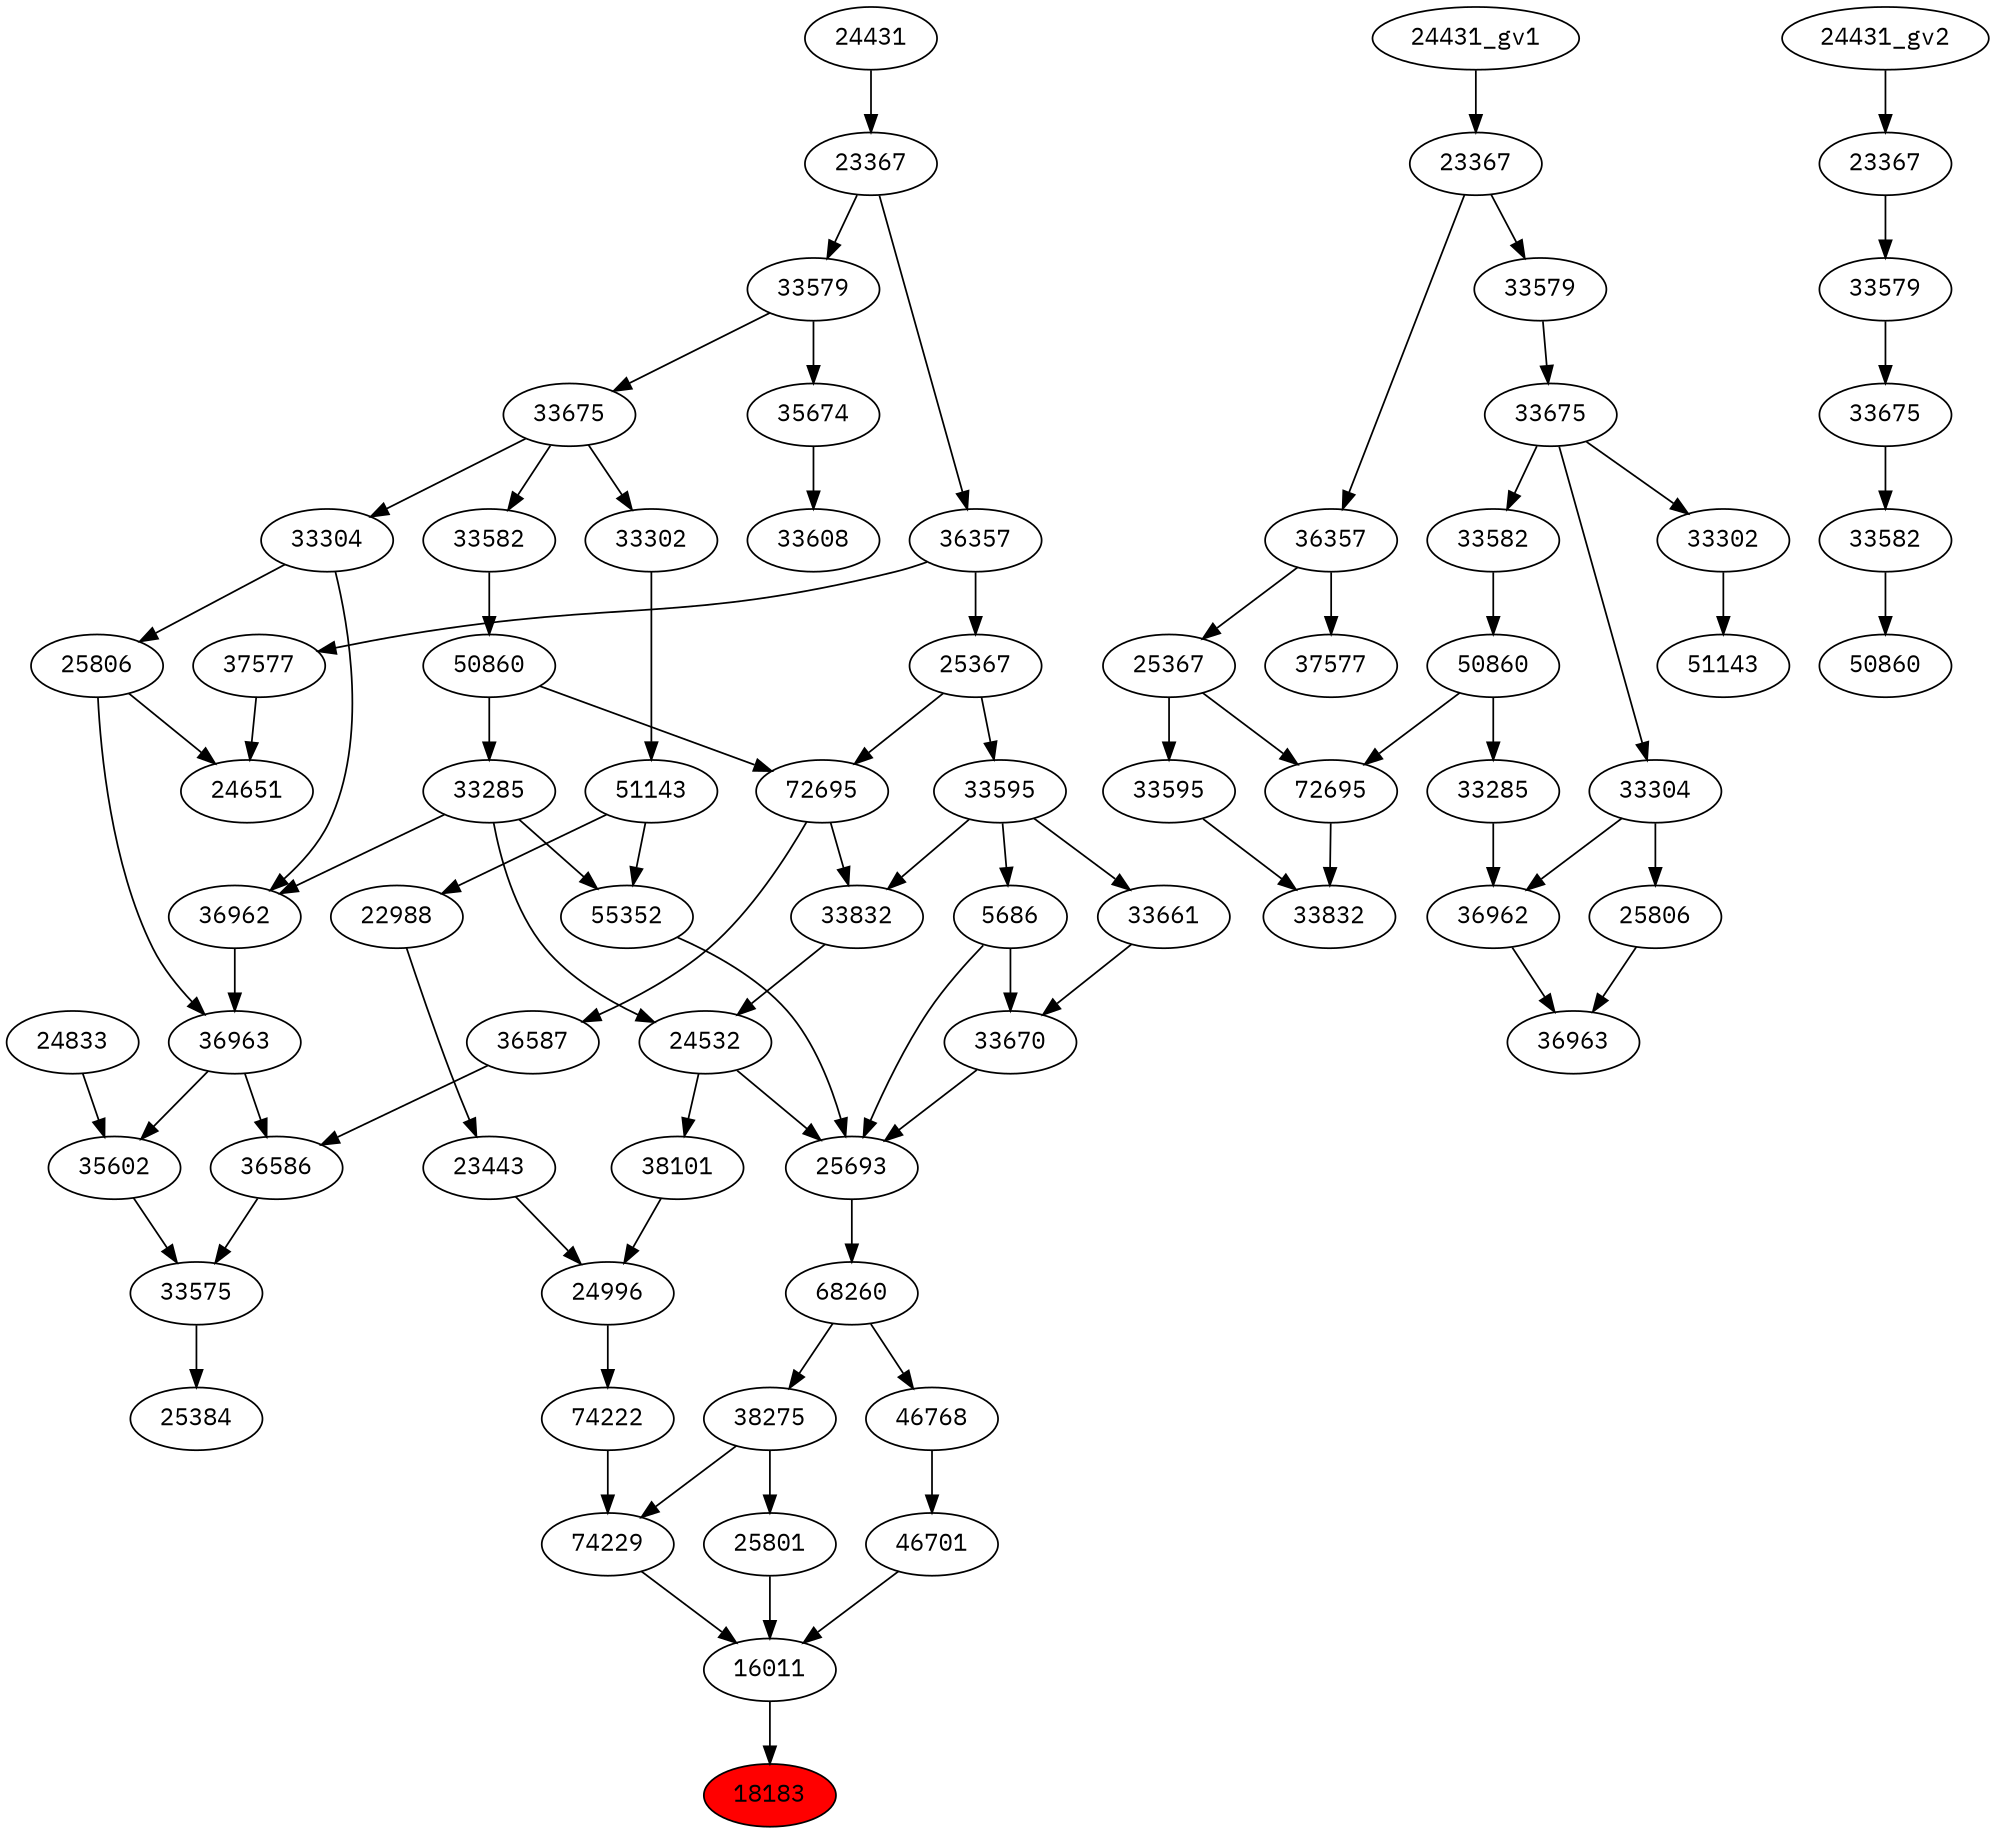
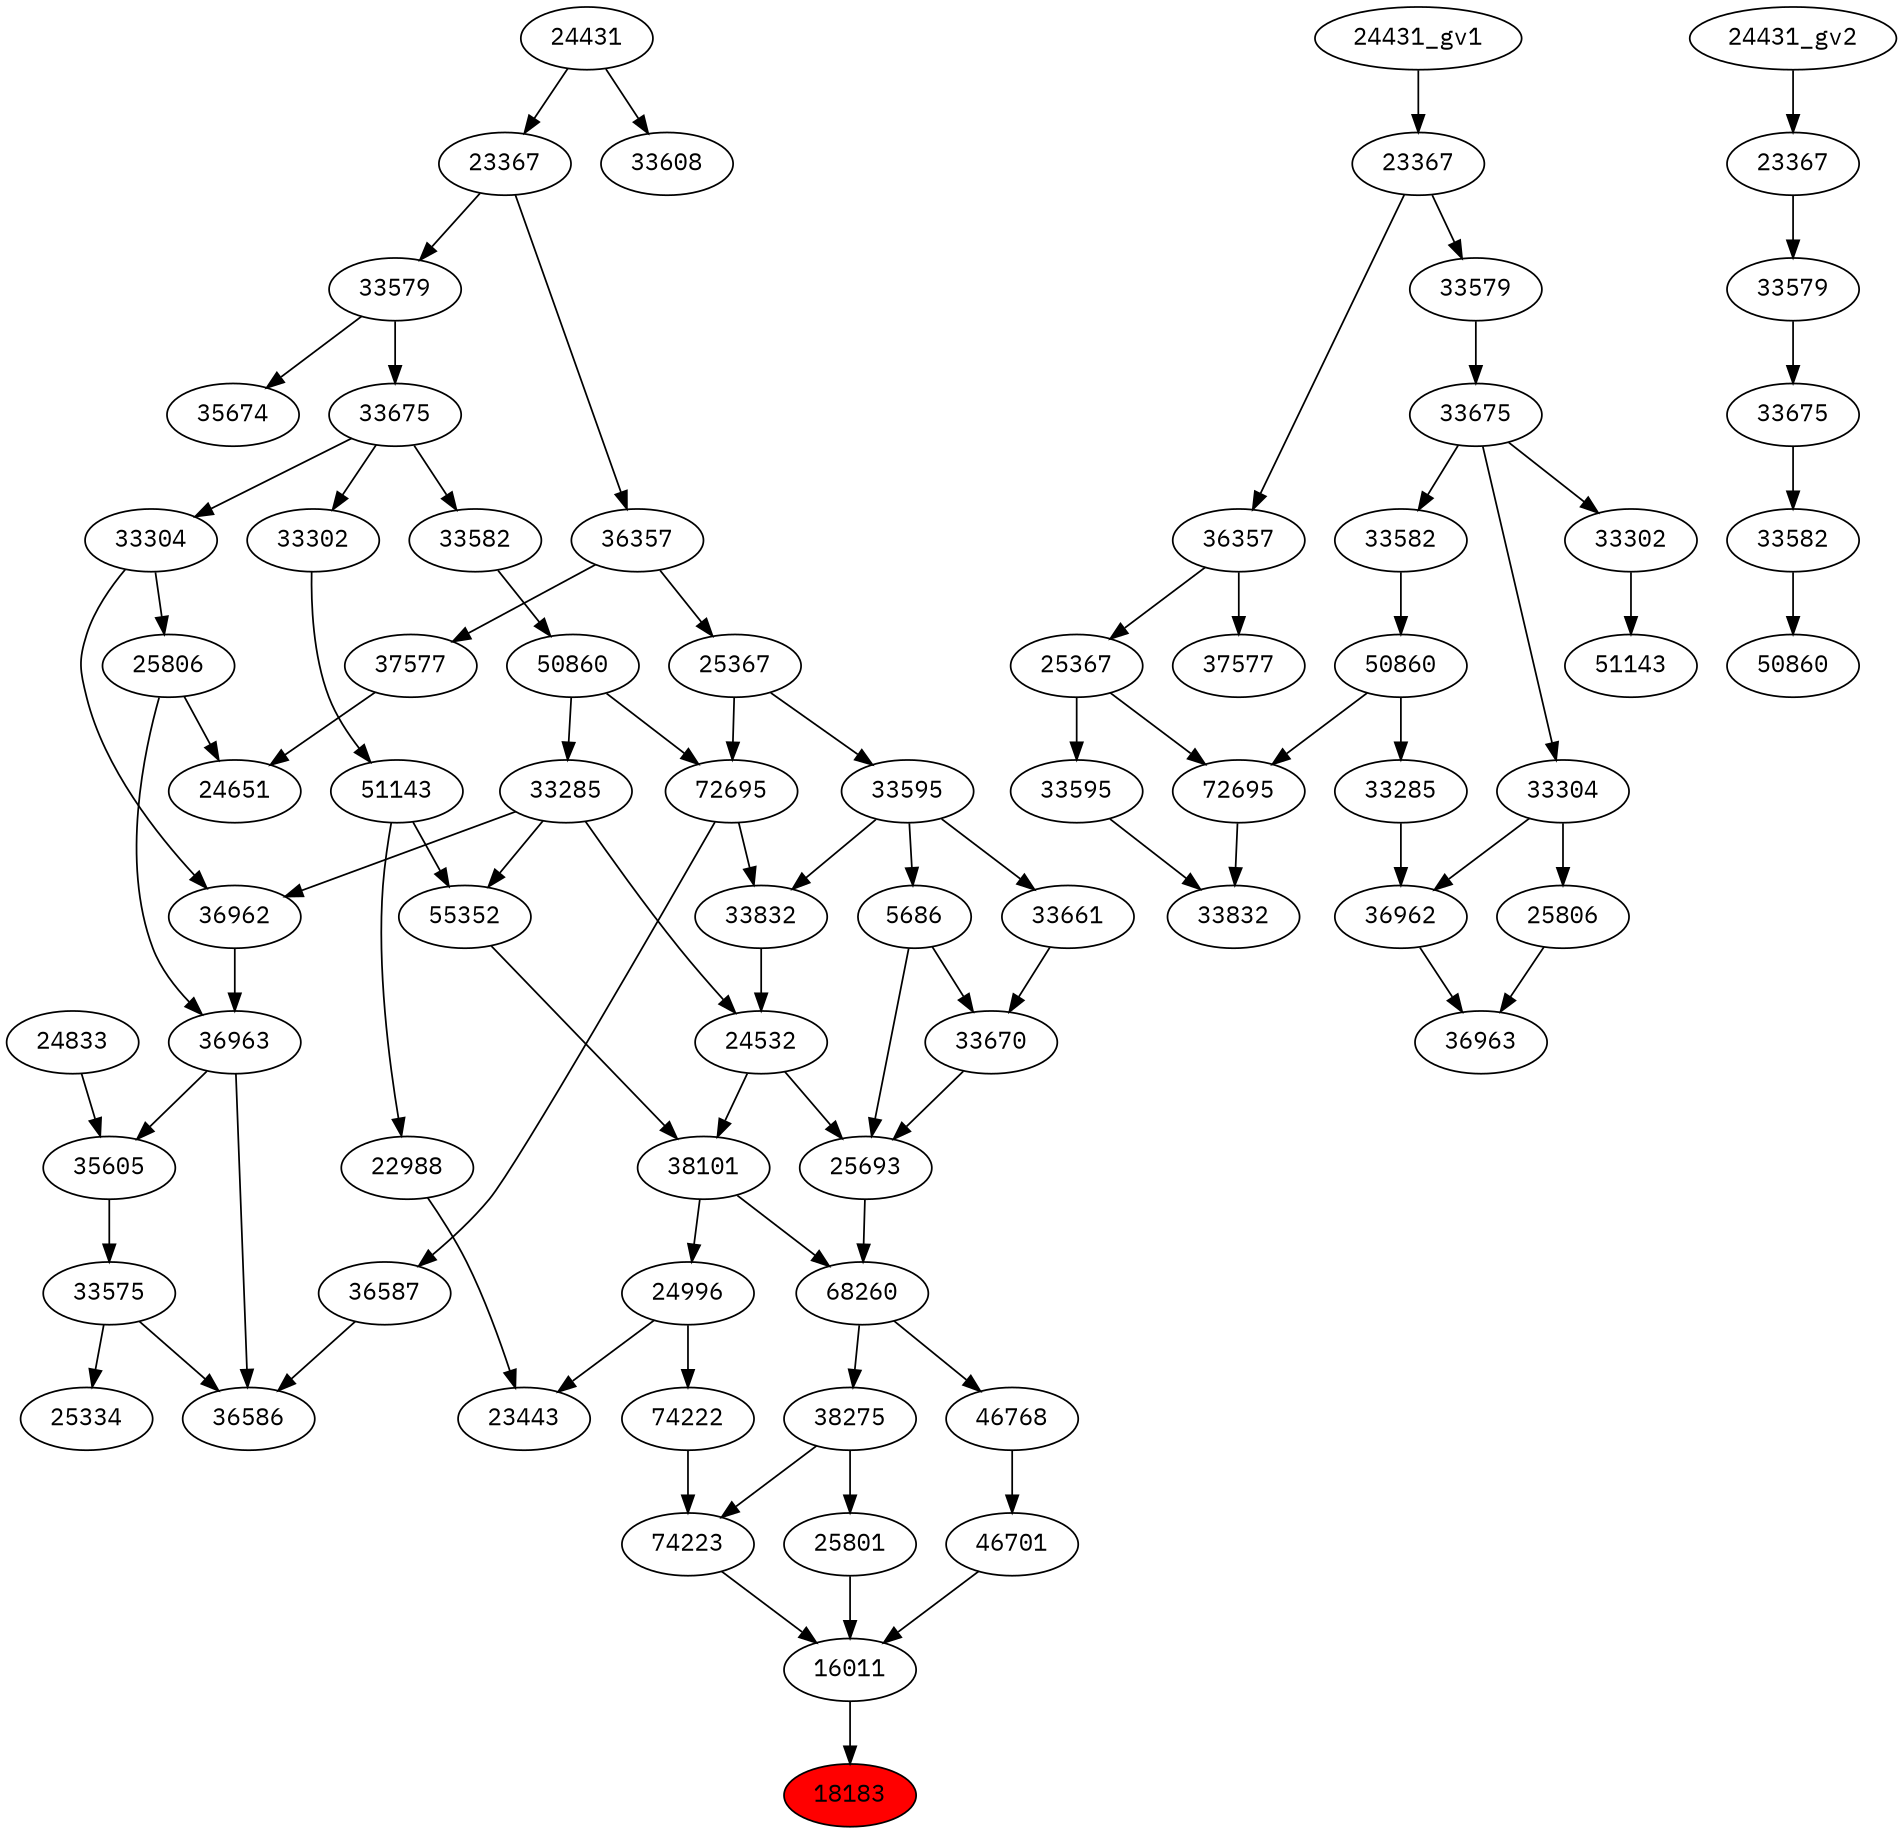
edge "35674" -> "33608": now "24431" -> "33608"
edge "55352" -> "25693": now "55352" -> "38101"
node "35602": label "35602" -> "35605"
edge "36586" -> "33575": reversed
edge "23443" -> "24996": reversed
edge "38101" -> "68260": added
node "25384": label "25384" -> "25334"
node "74229": label "74229" -> "74223"
